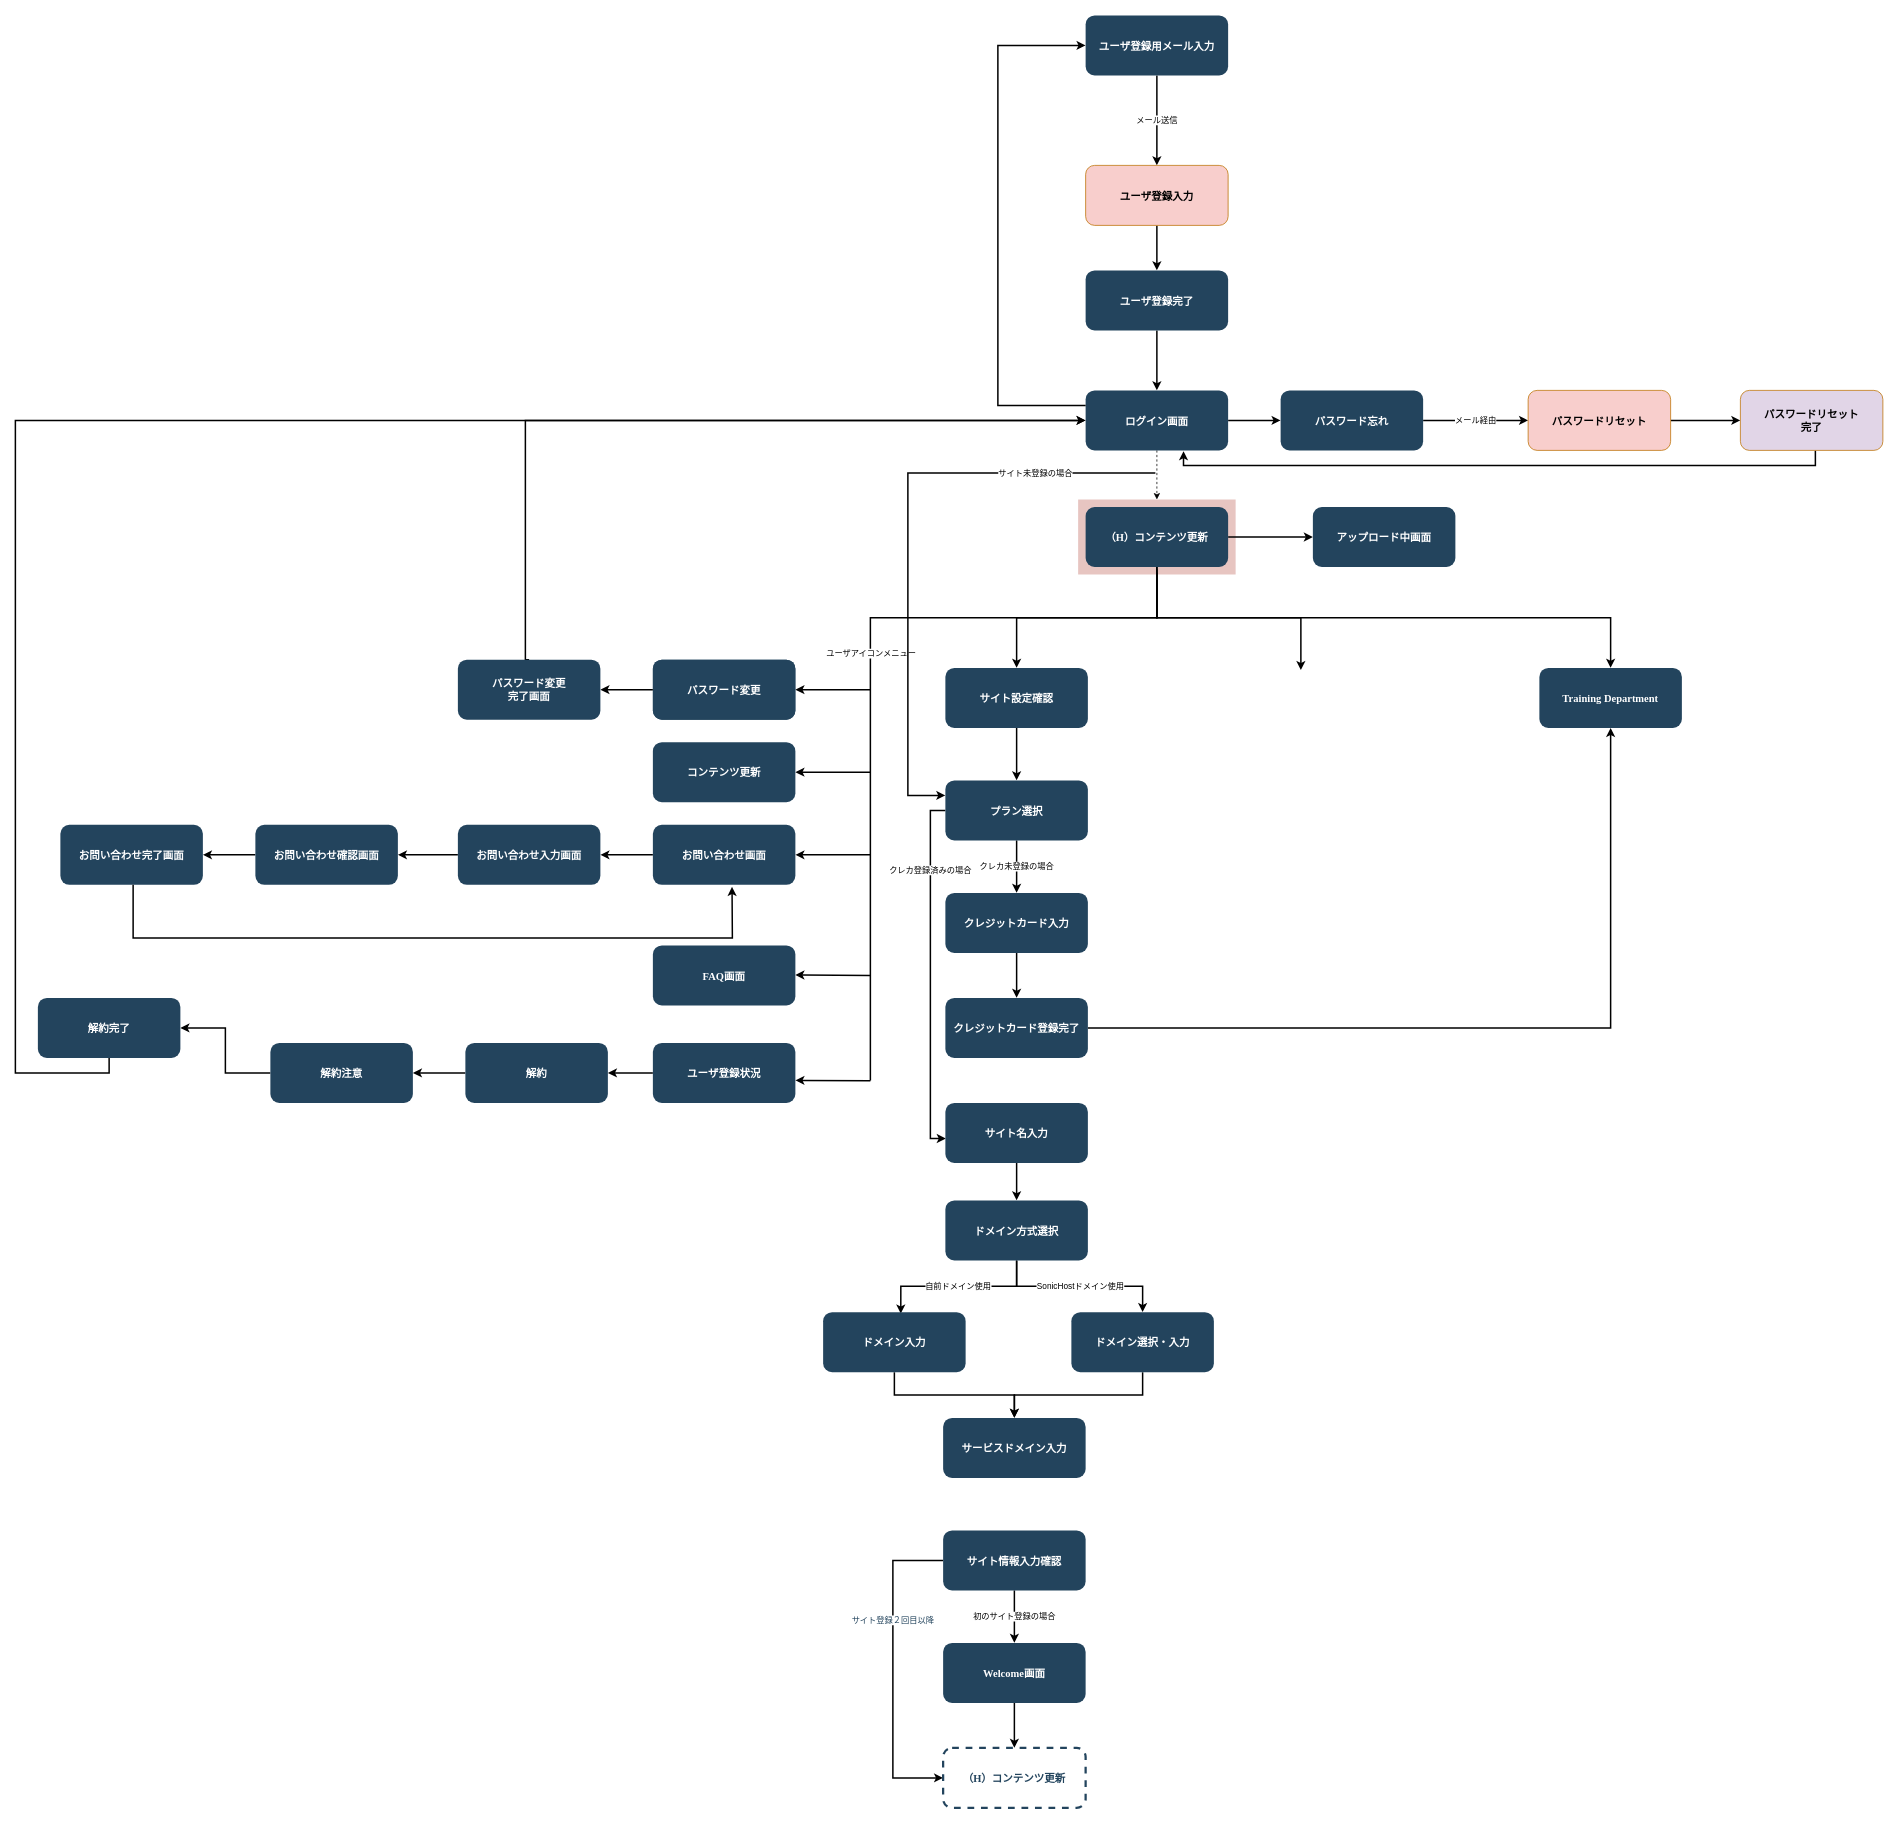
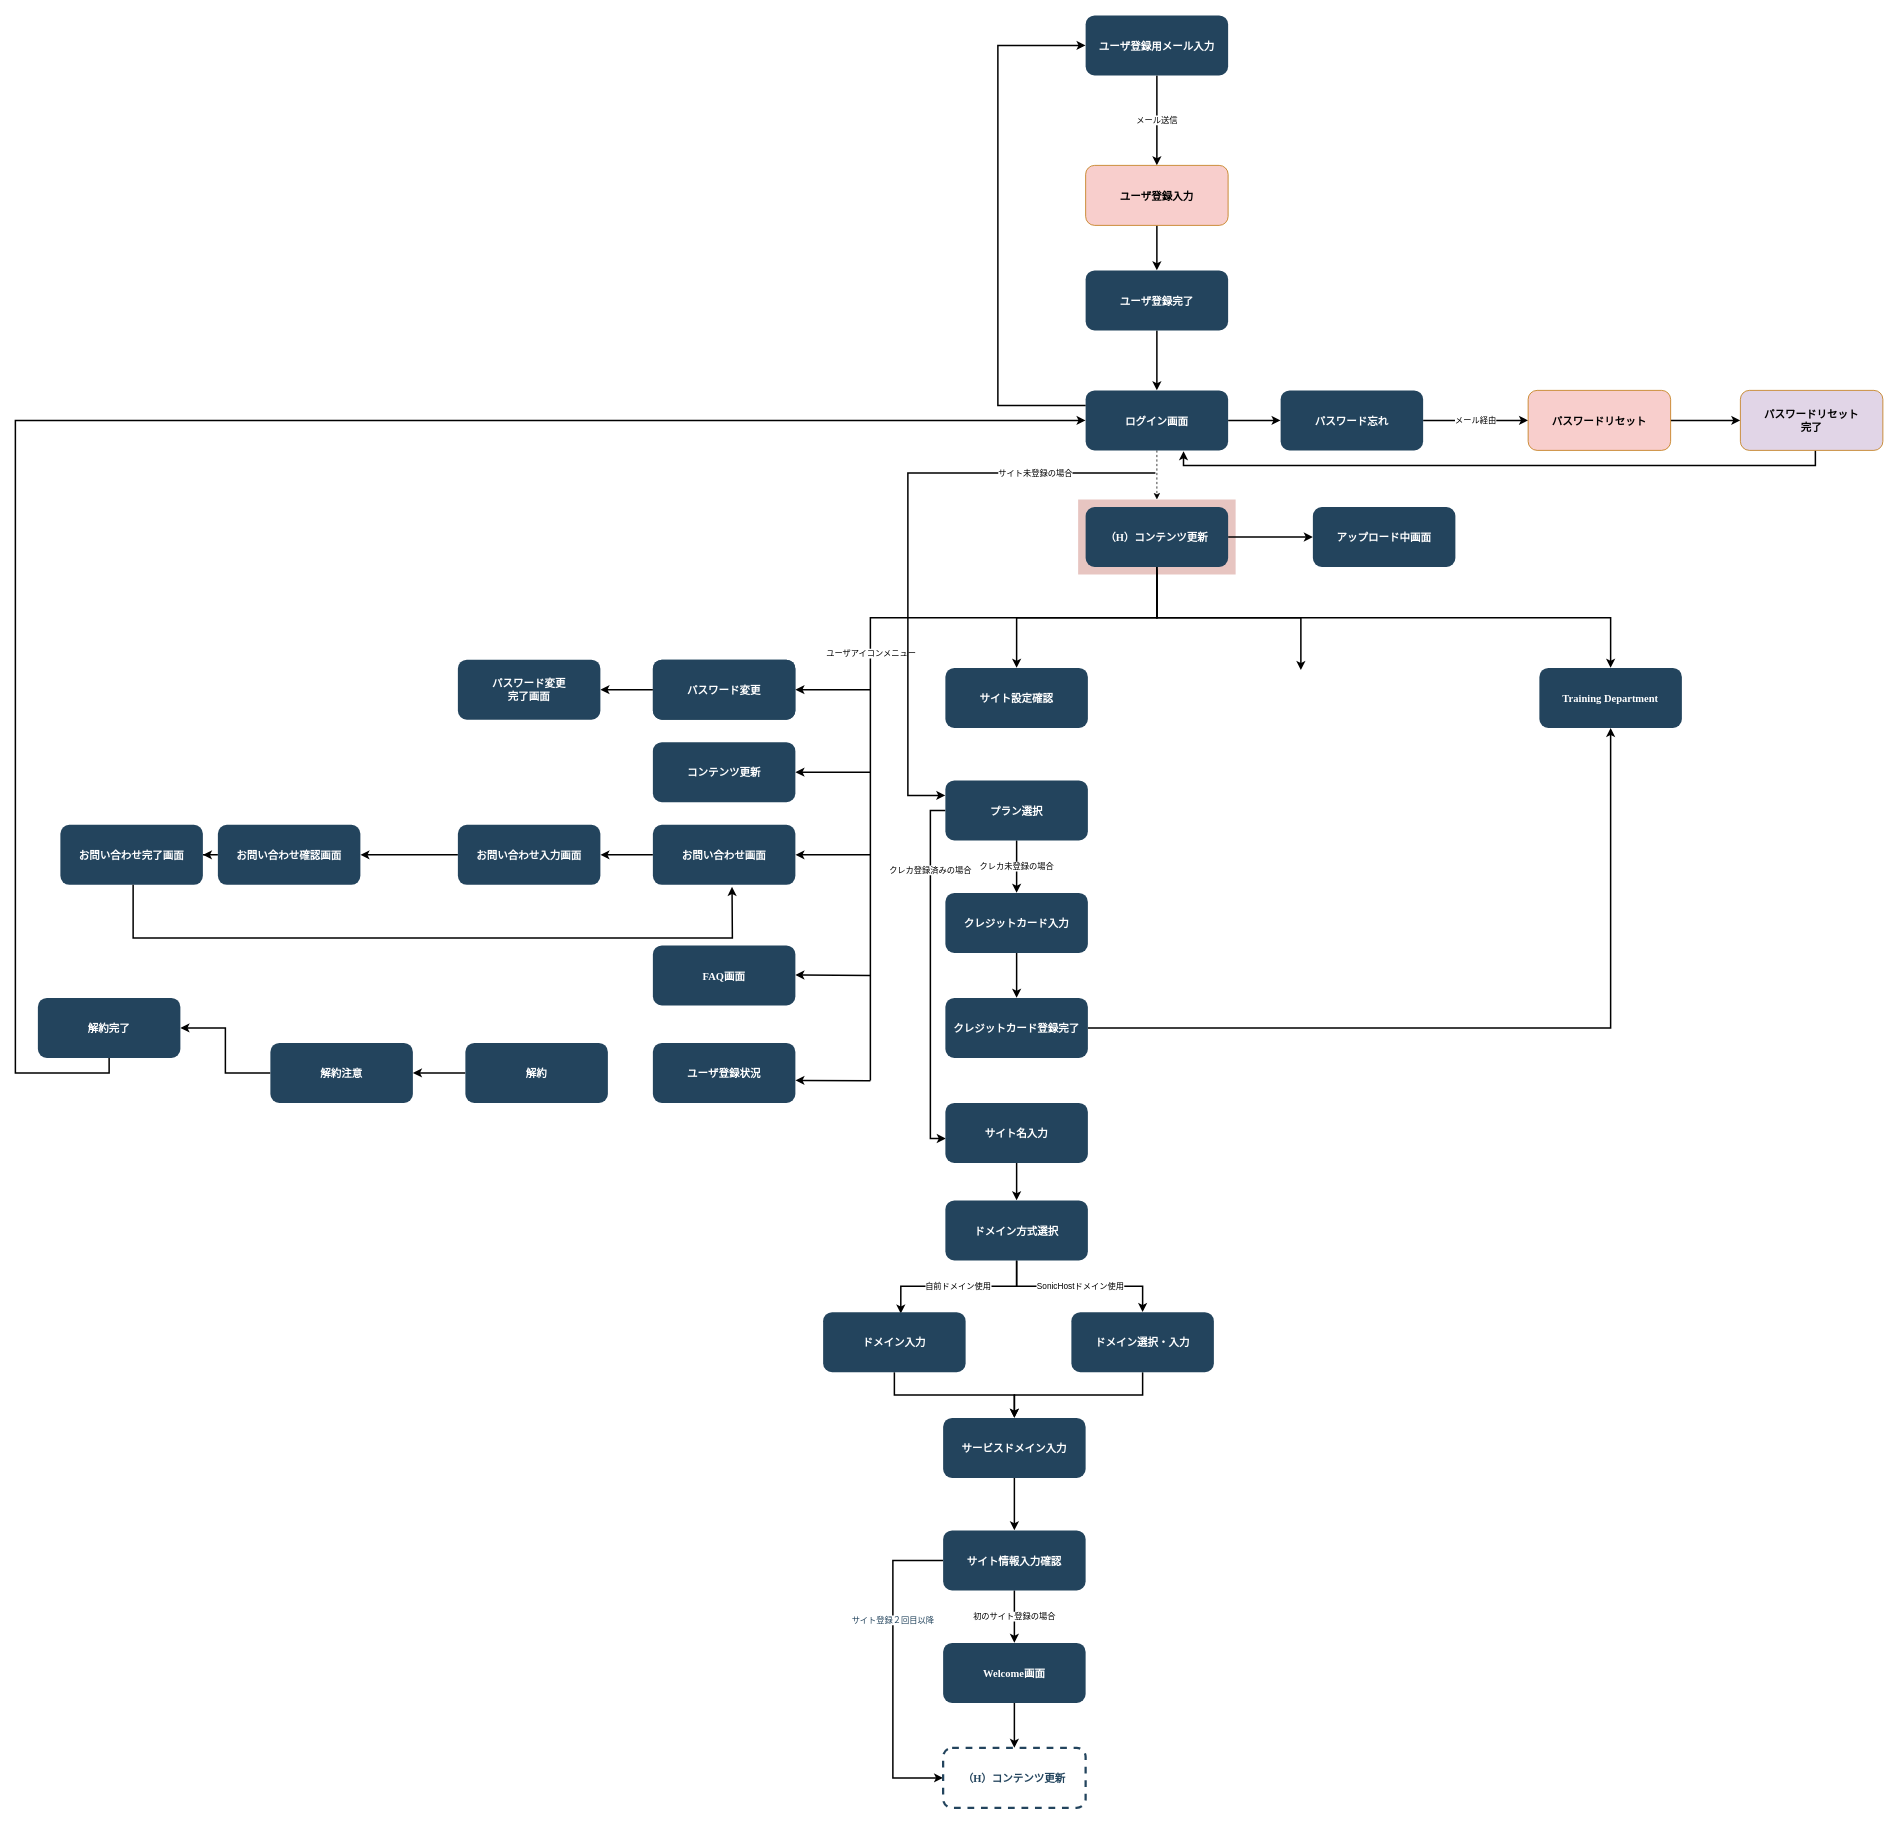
edge "パスワード変更 完了画面" -> "ログイン画面": removed
edge "サイト設定確認" -> "プラン選択": removed
node "お問い合わせ確認画面": moved (327, 855) -> (289, 855)
edge "ユーザ登録状況" -> "解約": removed
edge "サービスドメイン入力" -> "サイト情報入力確認": added
